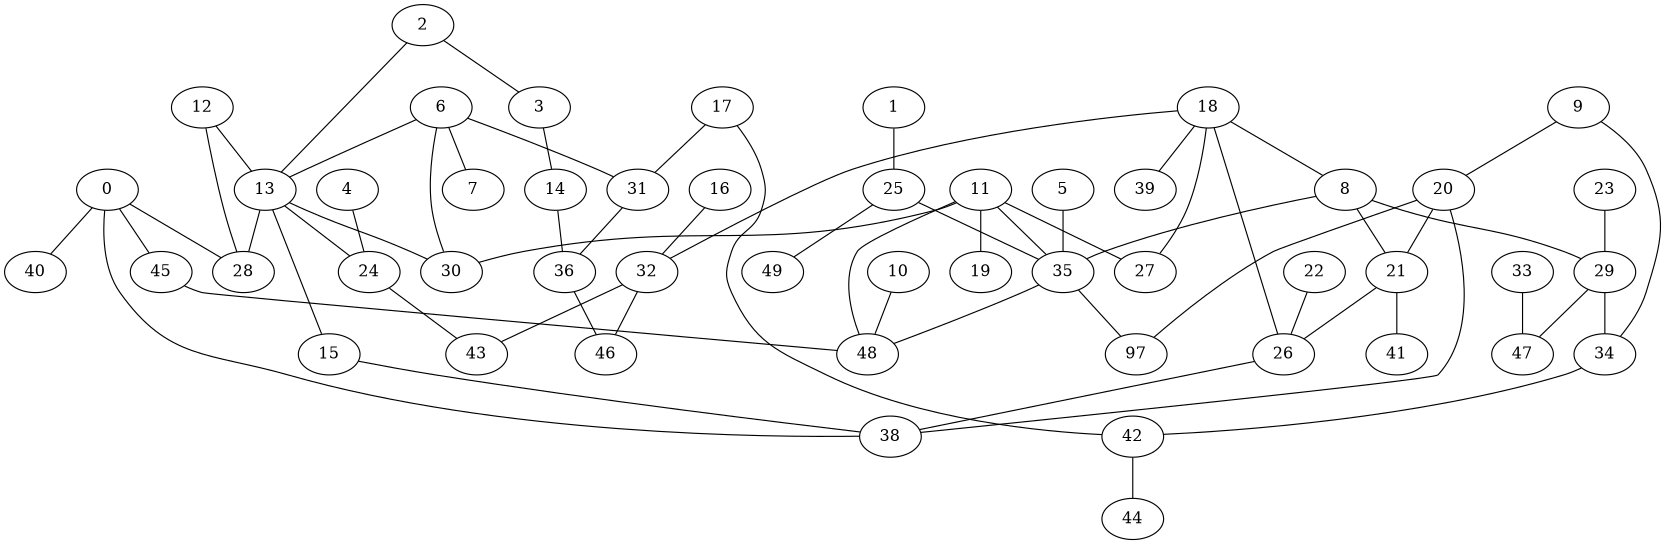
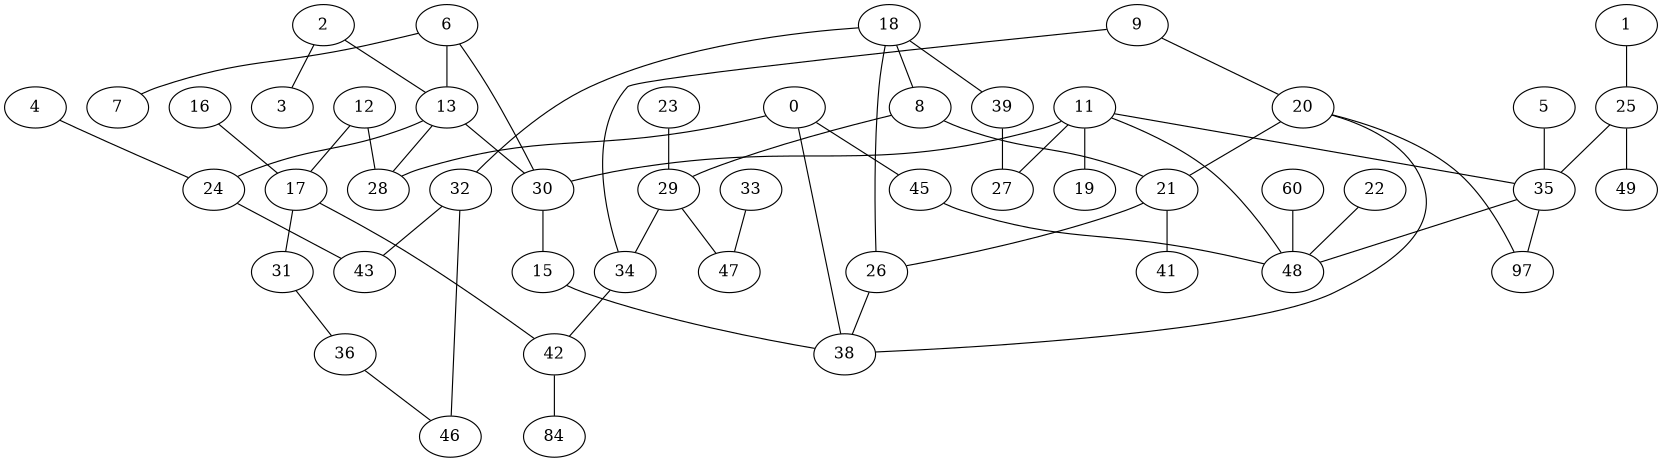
edge "6" -- "31": removed
edge "12" -- "13": now "12" -- "17"
node "14": removed
edge "18" -- "27": now "39" -- "27"
edge "8" -- "35": removed
edge "16" -- "32": now "16" -- "17"
node "40": removed
edge "13" -- "15": now "30" -- "15"
node "10": label "10" -> "60"
edge "22" -- "26": now "22" -- "48"
node "44": label "44" -> "84"
